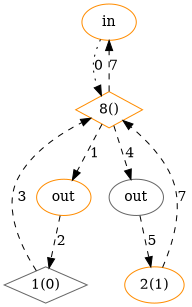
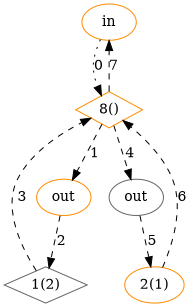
edge "2(1)" -> "8()": label "7" -> "6"
node "1(0)": label "1(0)" -> "1(2)"
